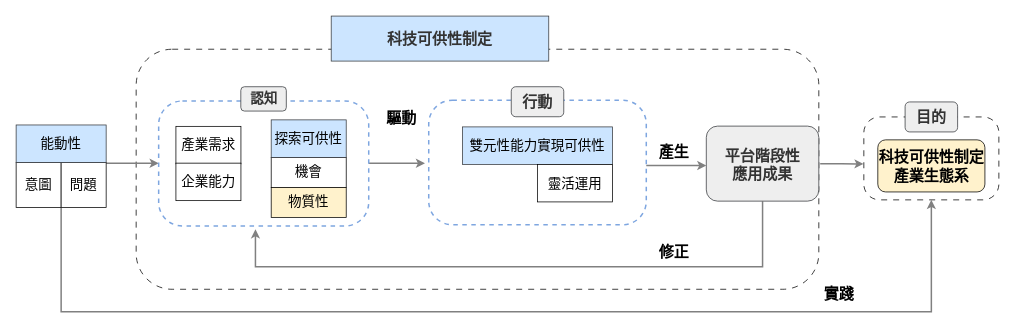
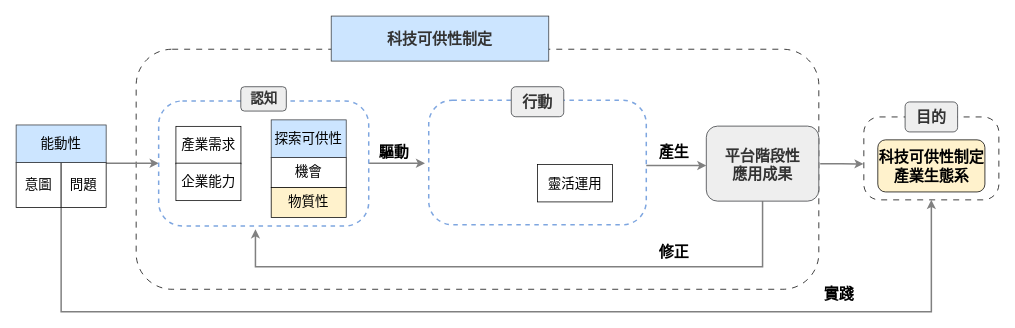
node "驅動": moved (402, 117) -> (394, 151)
node "雙元性能力實現可供性": removed
